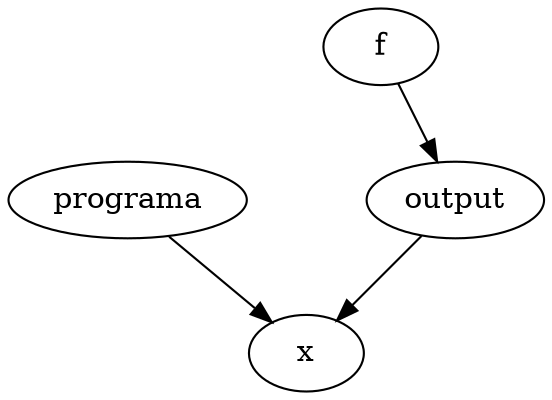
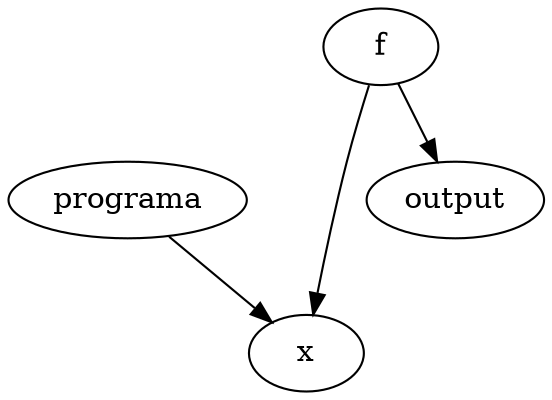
edge "output" -> "x": now "f" -> "x"
